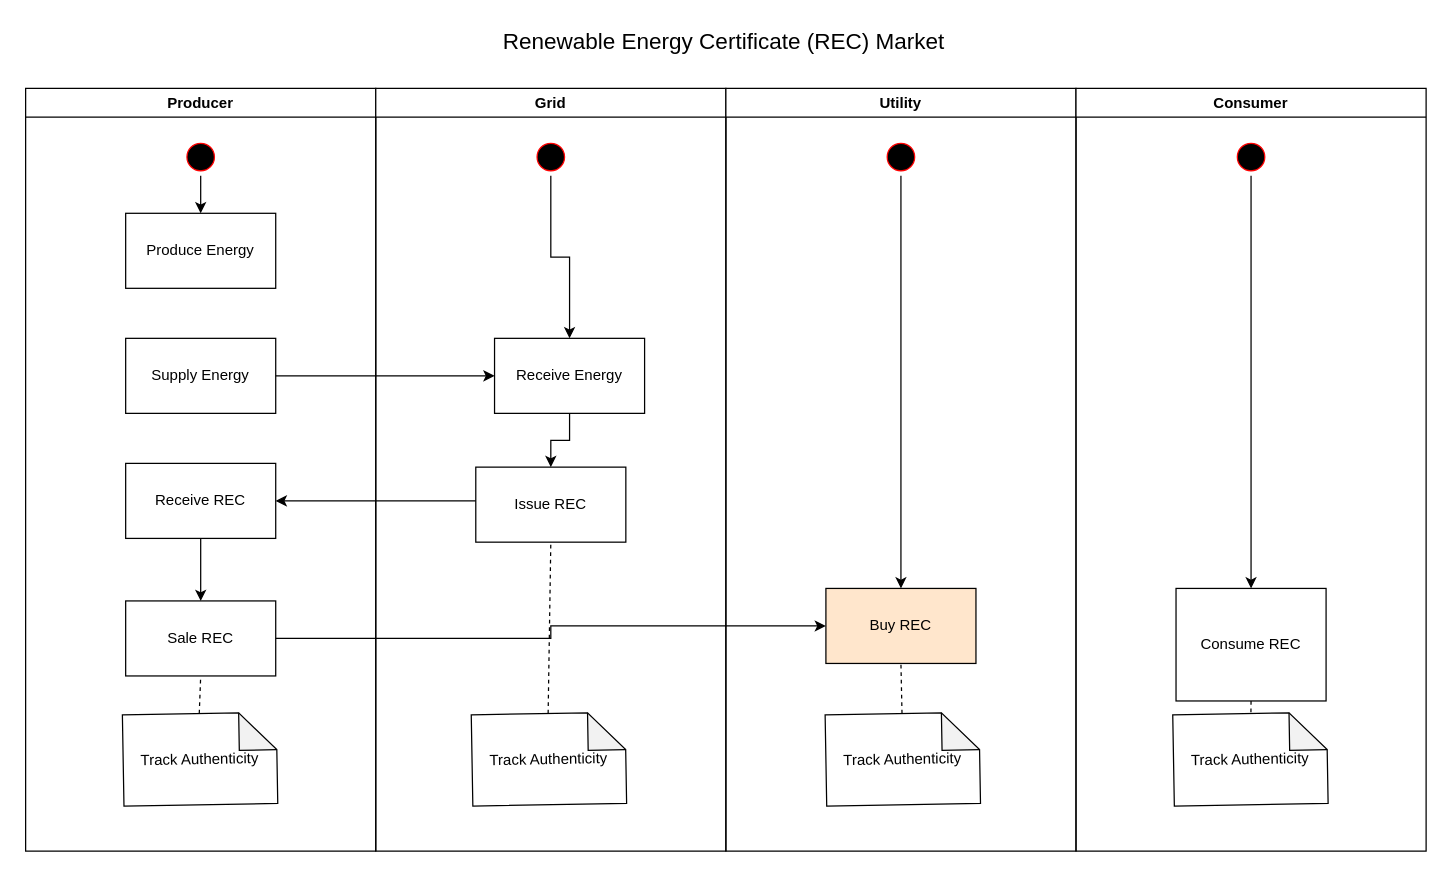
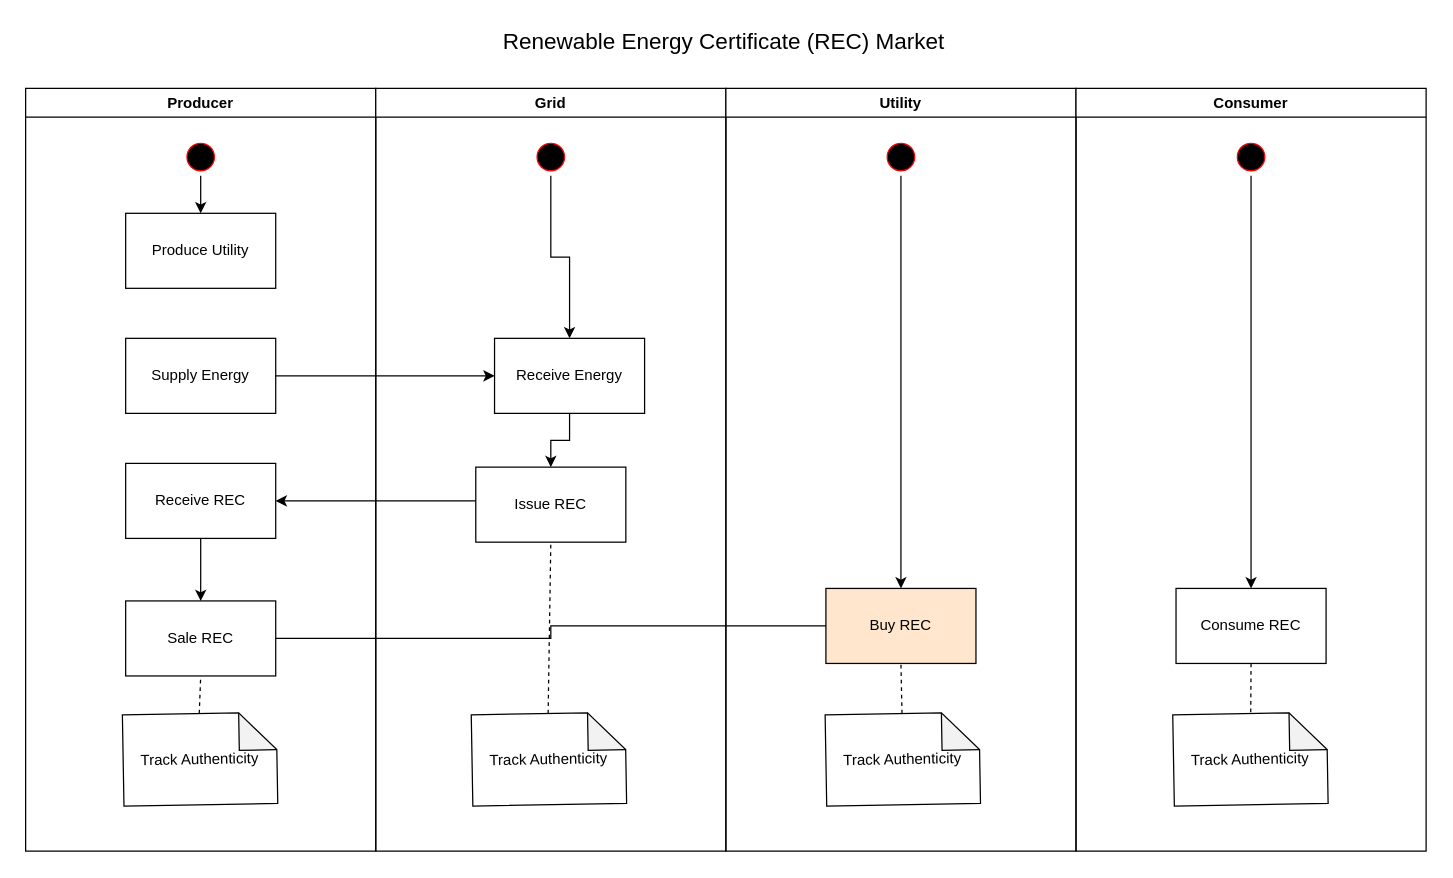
node "Produce Energy": label "Produce Energy" -> "Produce Utility"
edge "Sale REC" -> "Buy REC": arrowhead classic -> none
node "Consume REC": size 150x113 -> 150x75
